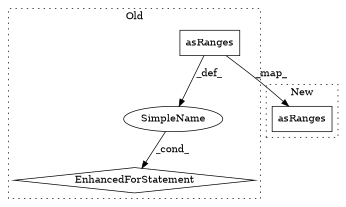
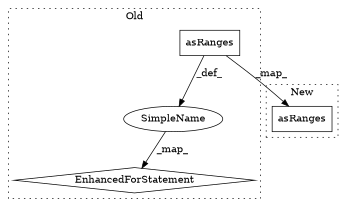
edge "SimpleName" -> "EnhancedForStatement": label "_cond_" -> "_map_"
